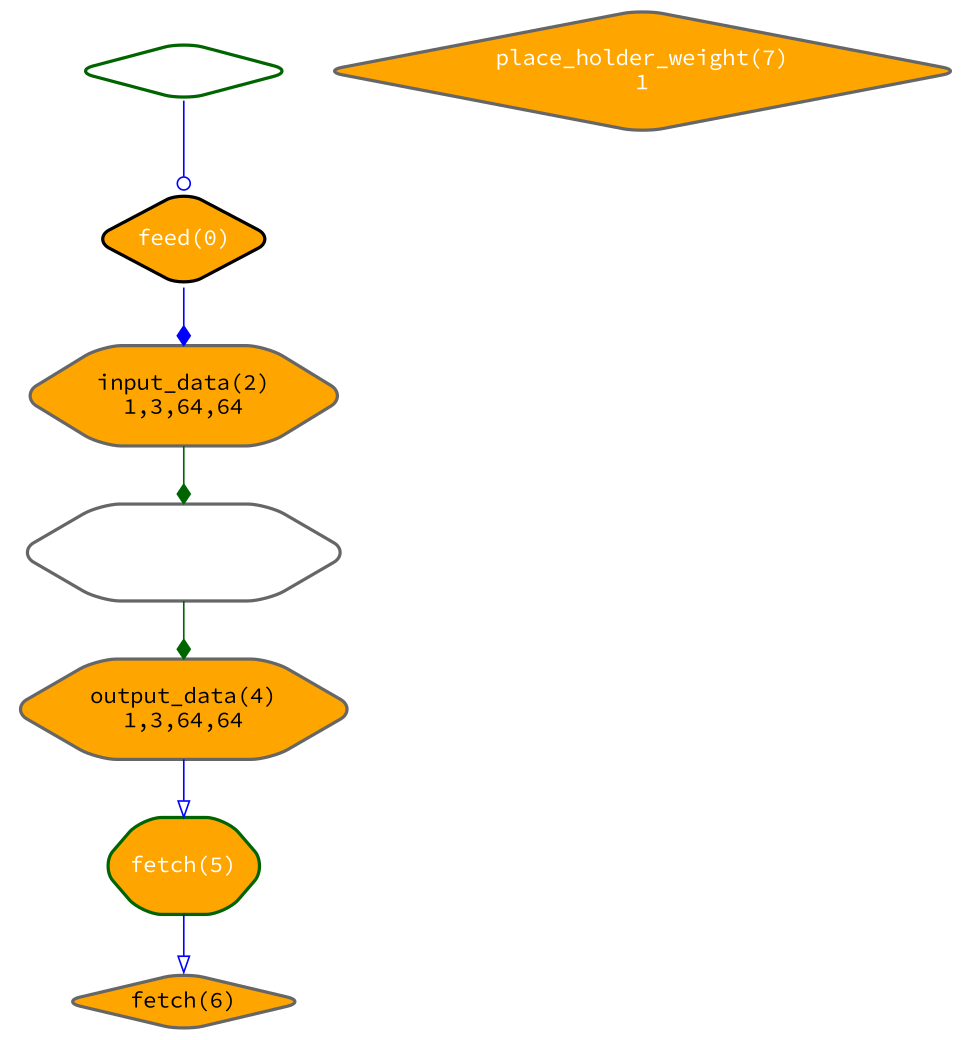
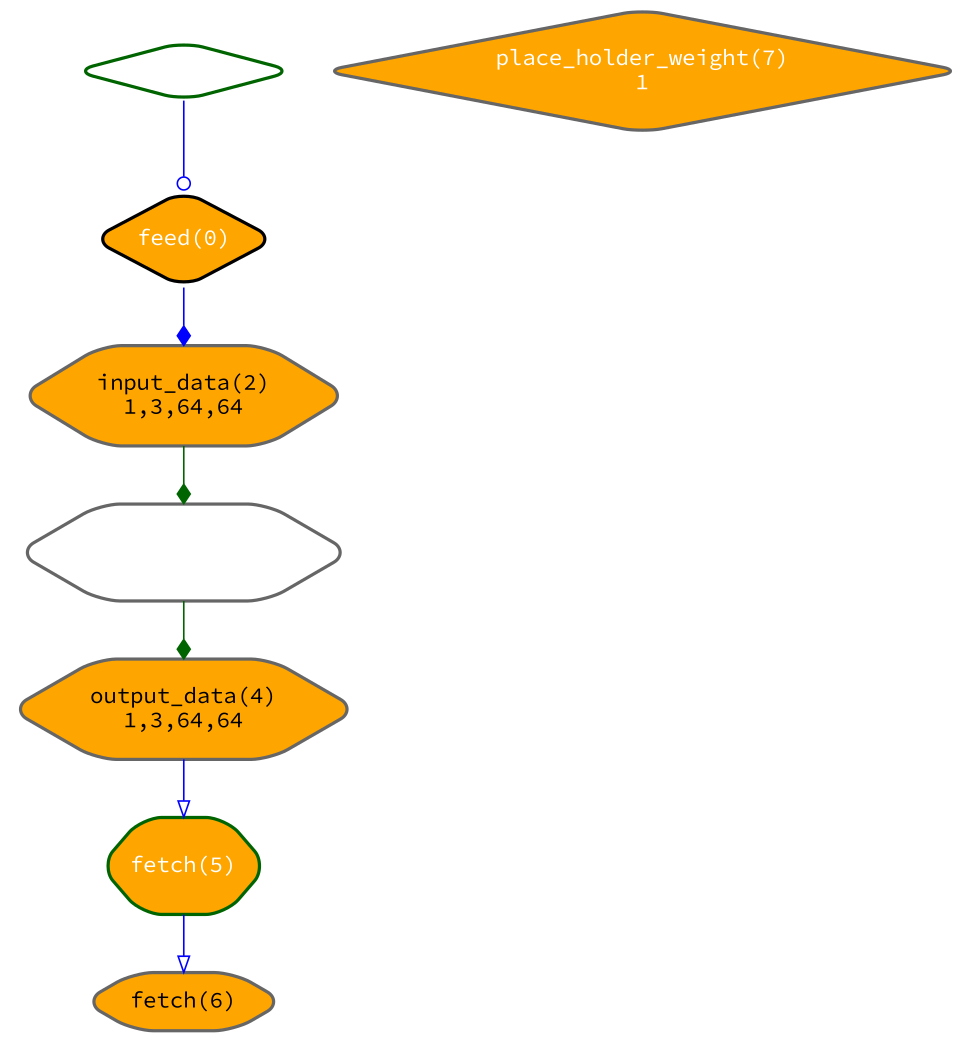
node "fetch(6)": shape diamond -> hexagon
